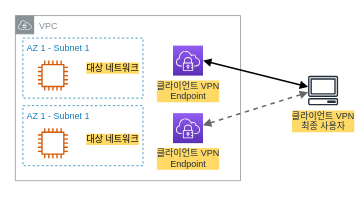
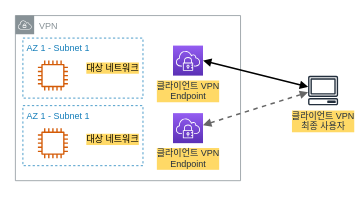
node "VPC": label "VPC" -> "VPN"
